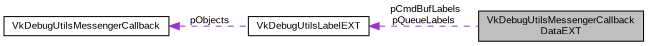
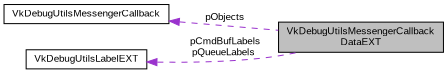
edge "VkDebugUtilsLabelEXT" -> "VkDebugUtilsMessengerCallback": now "VkDebugUtilsMessengerCallback DataEXT" -> "VkDebugUtilsMessengerCallback"
